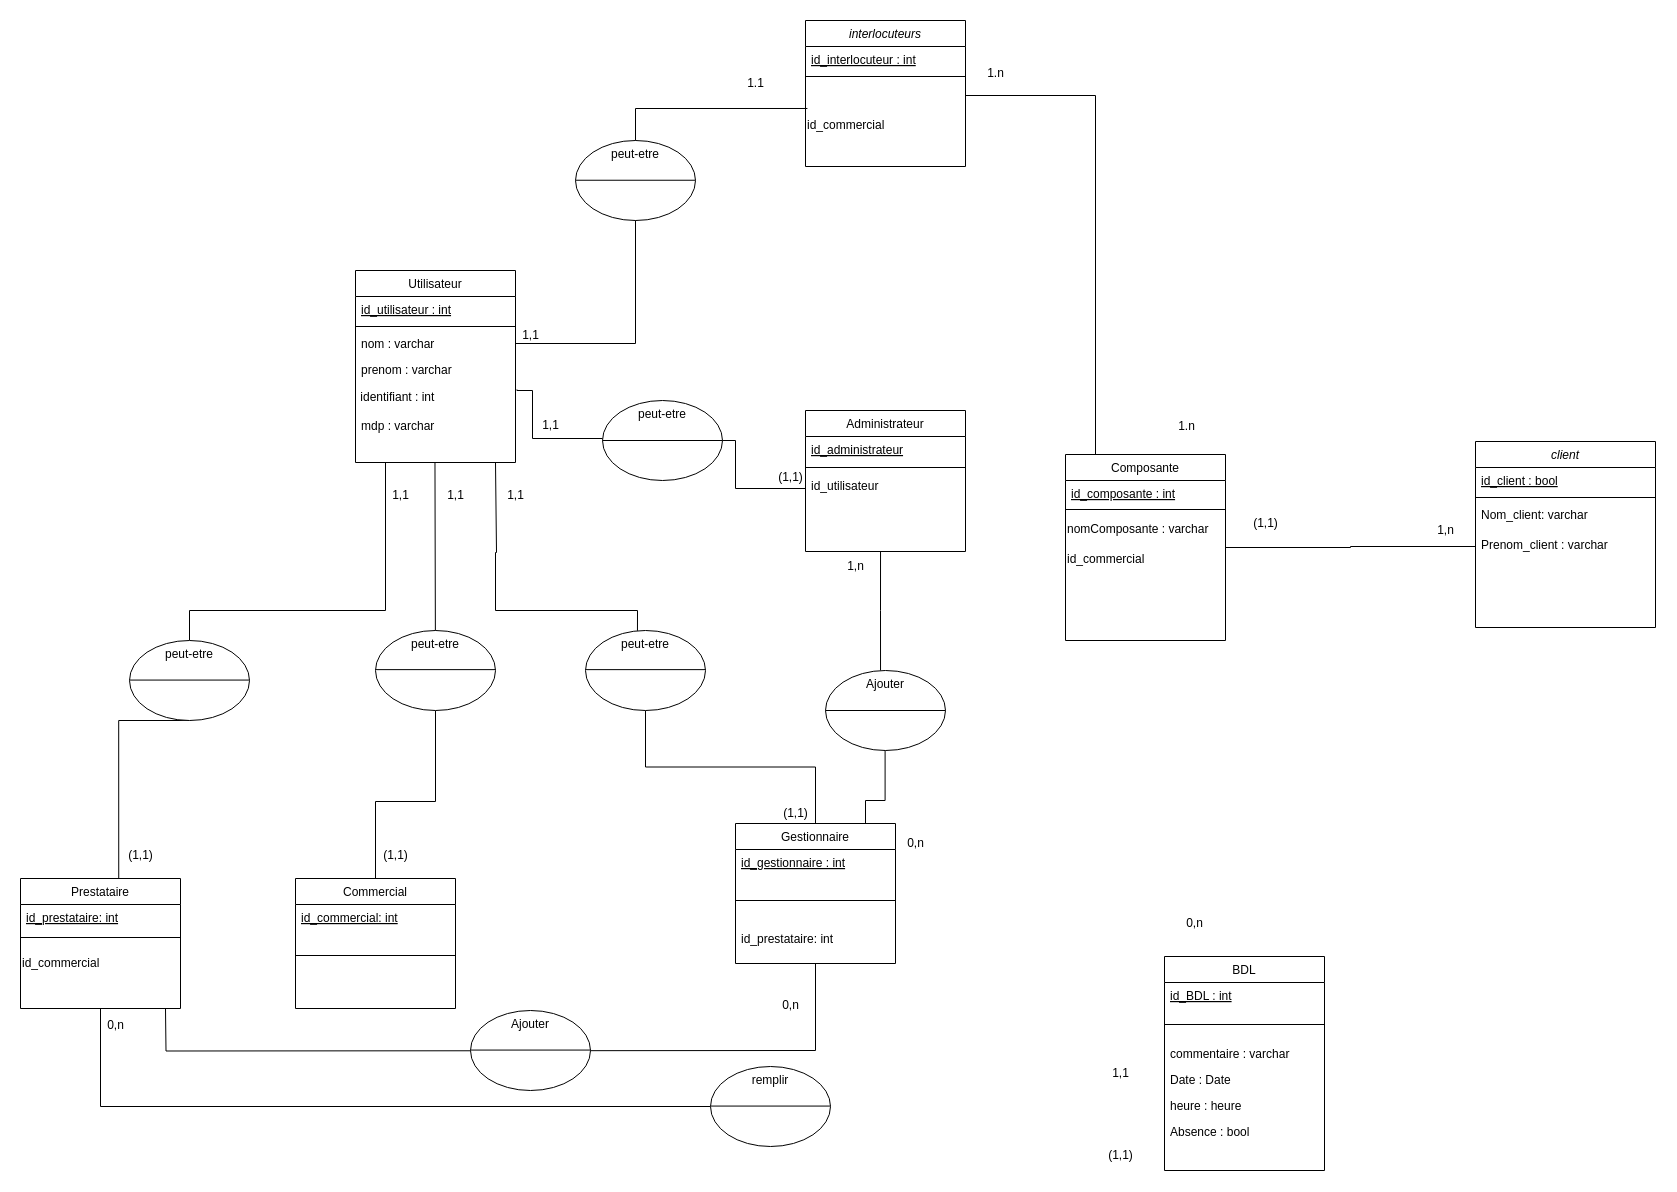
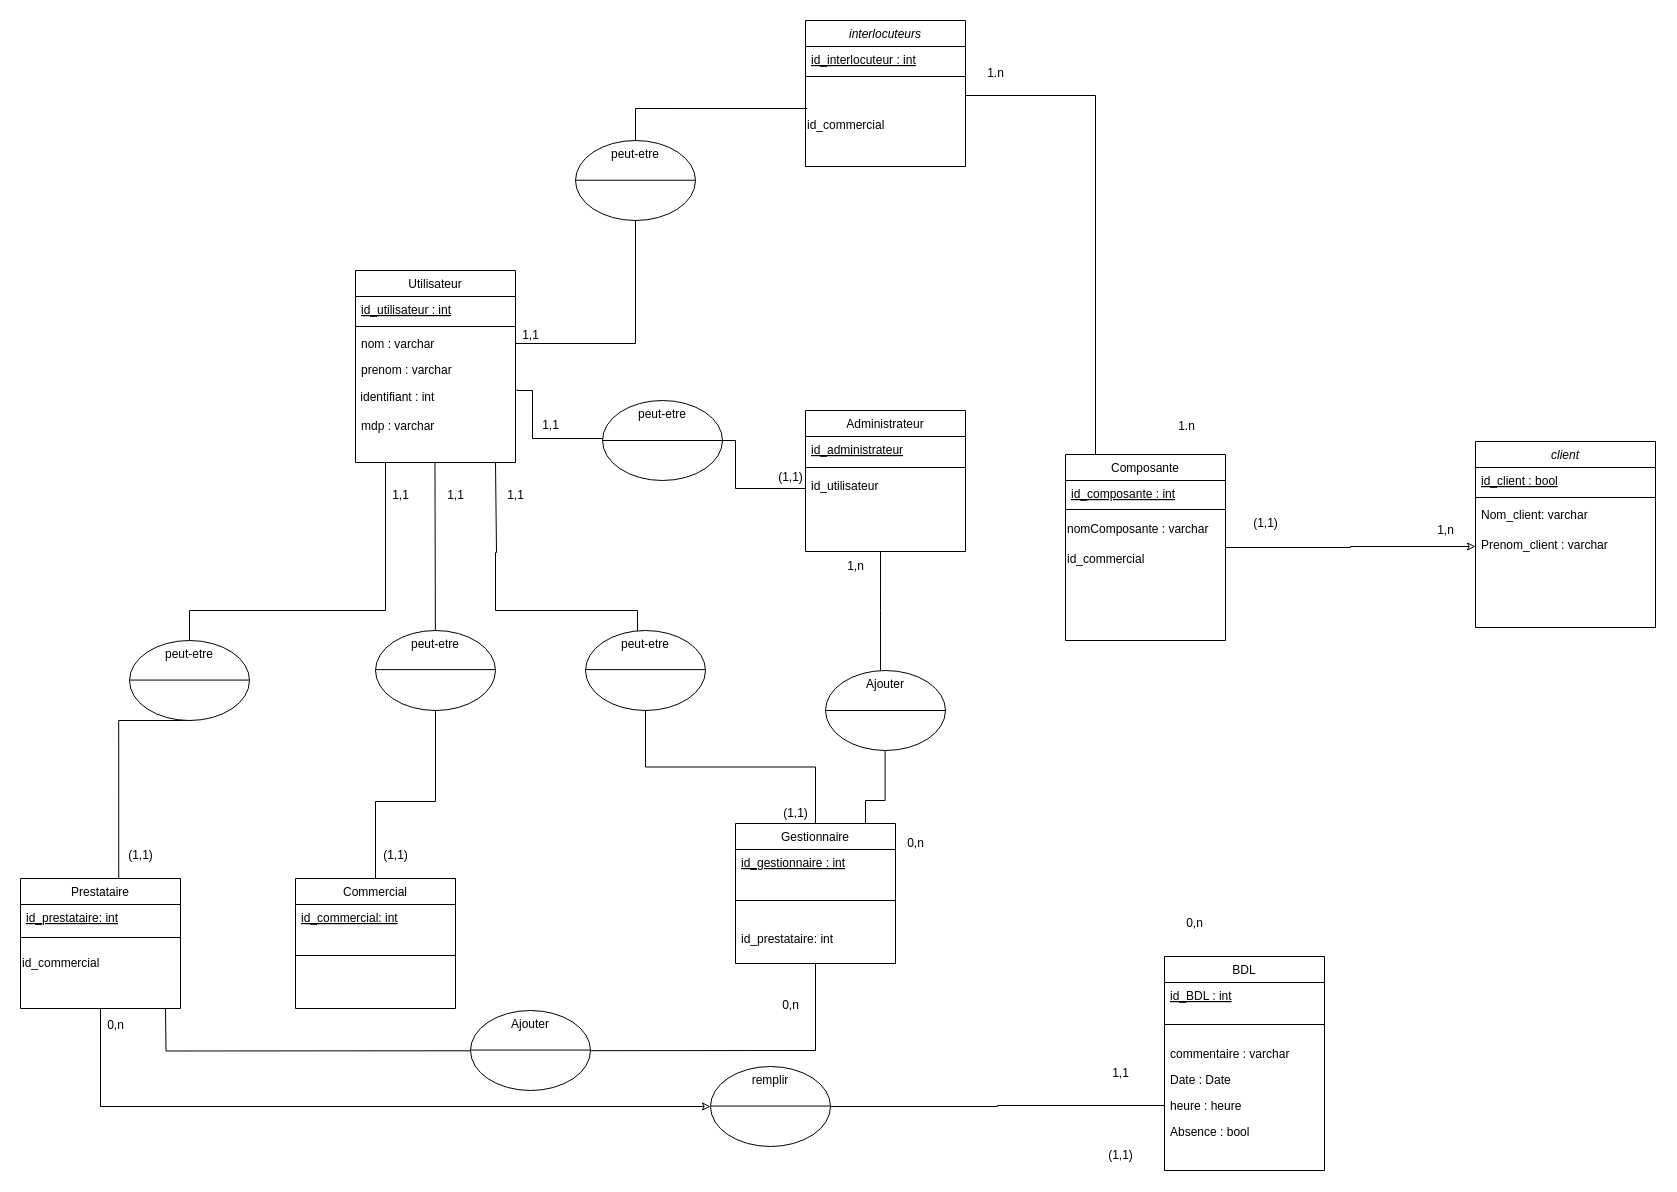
node "1.1": removed
edge "Prenom_client : varchar" -- "Composante": arrowhead none -> classic
edge "Prestataire" -- "remplir": arrowhead none -> classic
edge "heure : heure" -- "remplir": added
